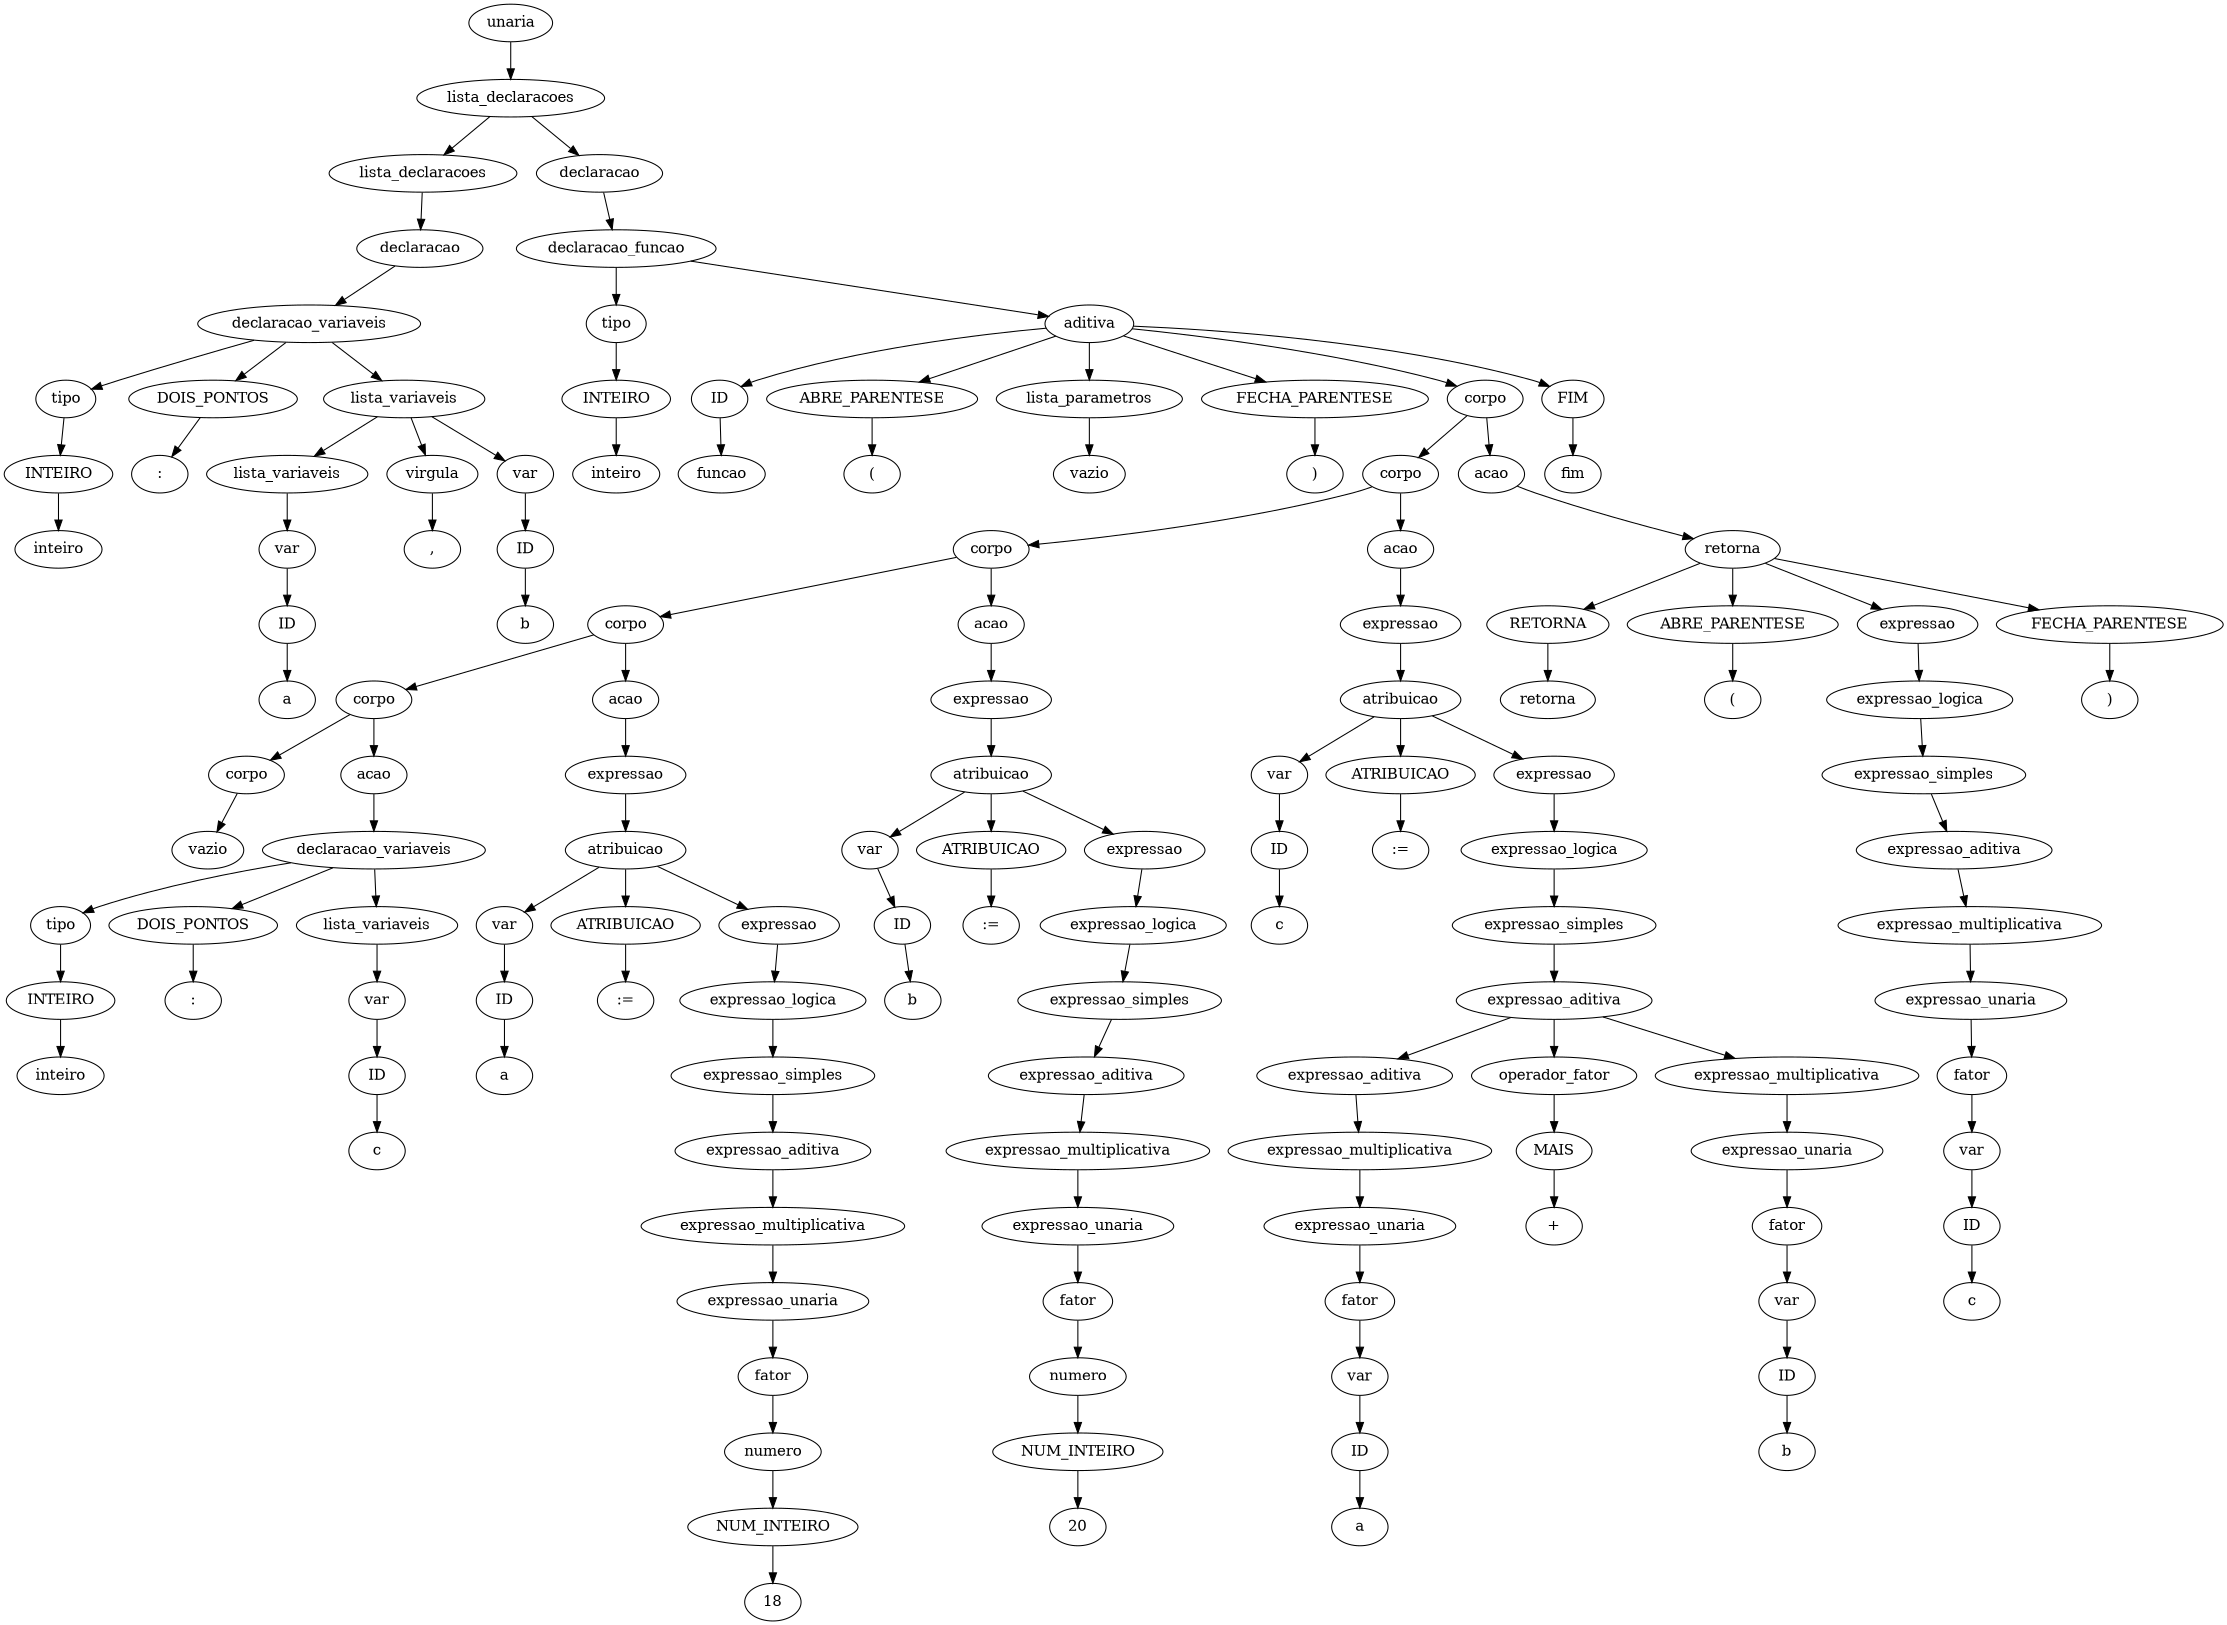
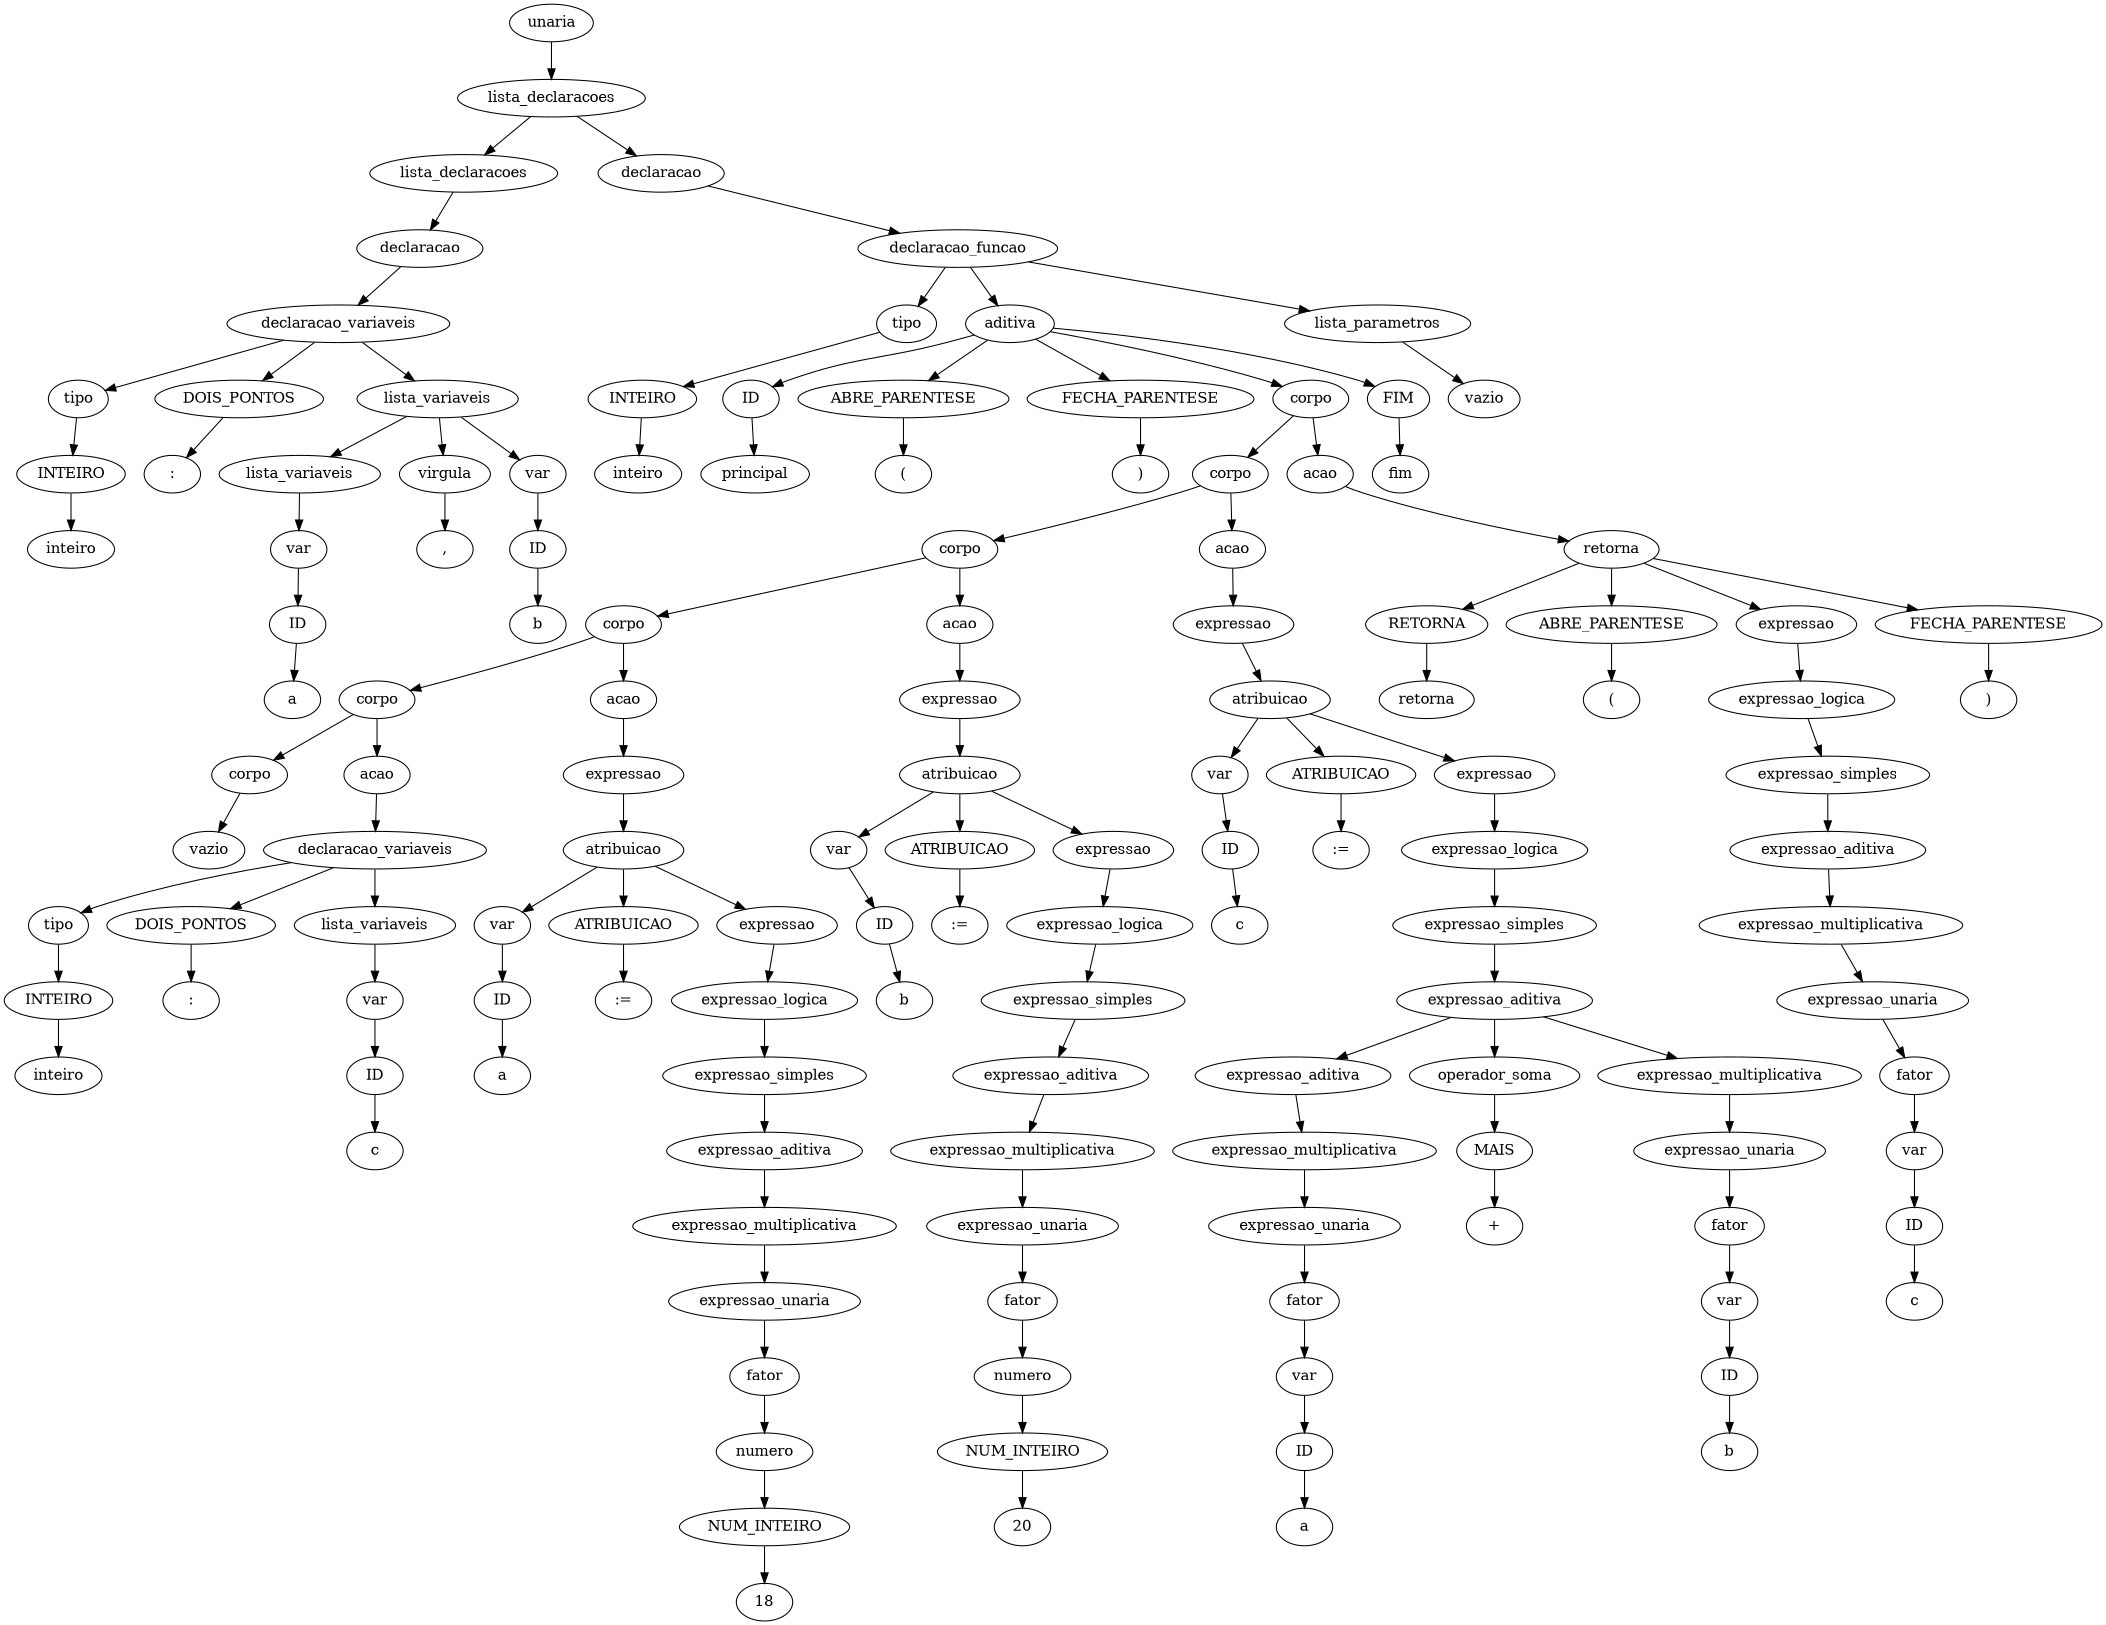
edge "aditiva" -> "lista_parametros": now "declaracao_funcao" -> "lista_parametros"
node "funcao": label "funcao" -> "principal"
node "operador_fator": label "operador_fator" -> "operador_soma"
